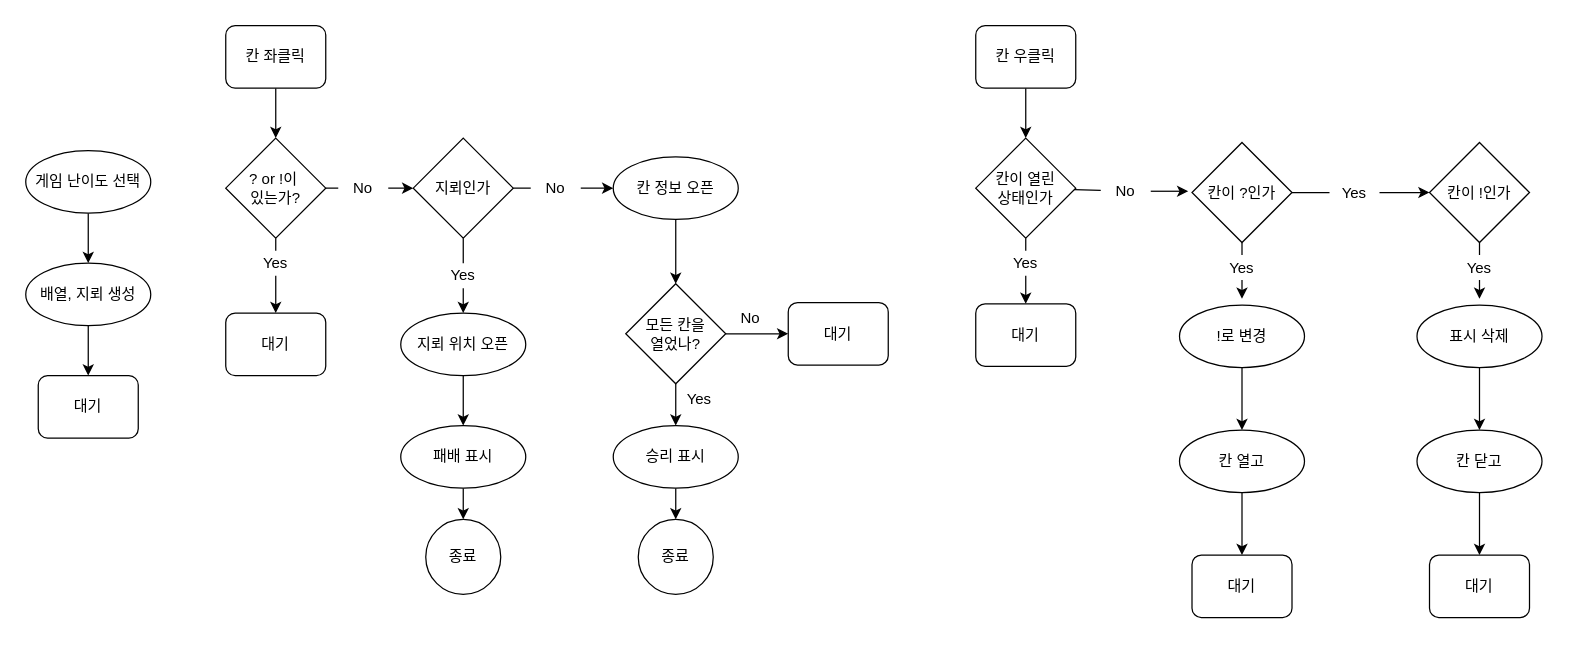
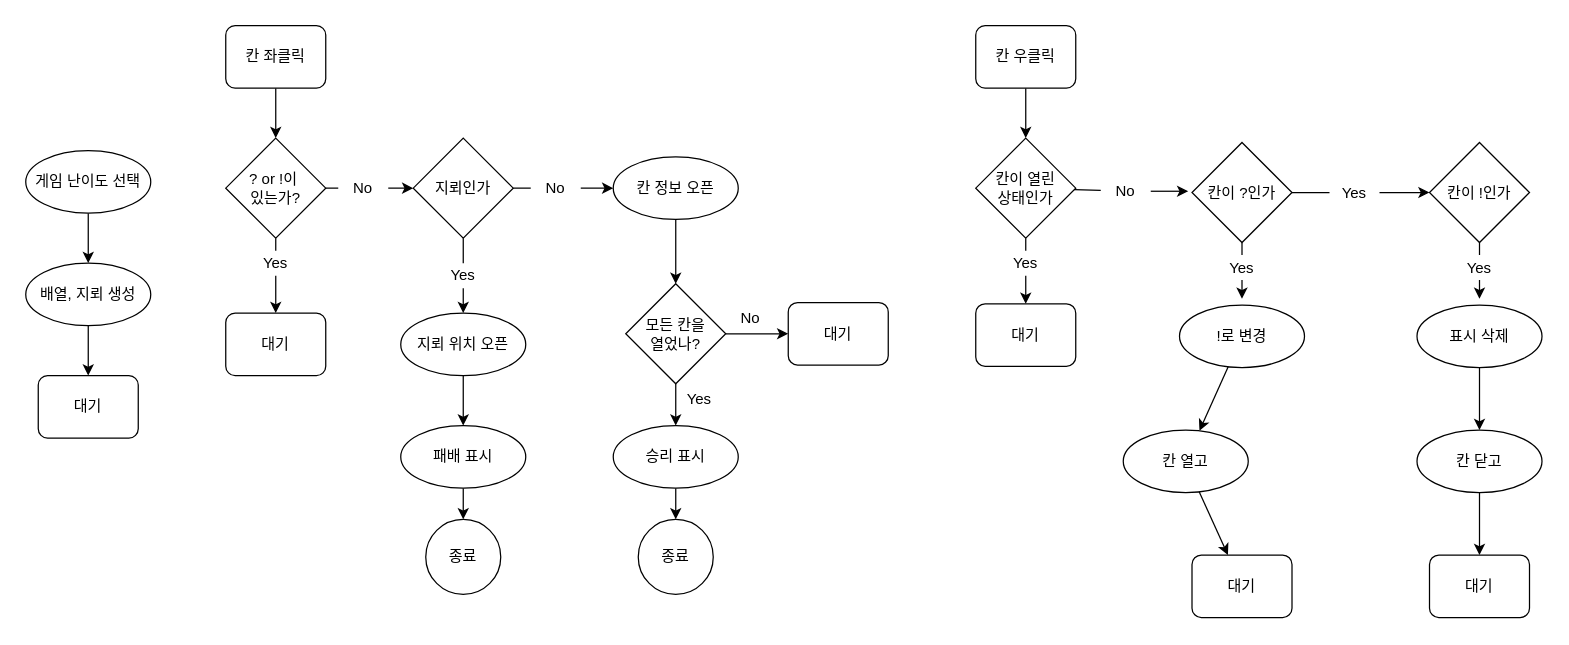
node "칸 열고": moved (1242, 461) -> (1186, 461)
